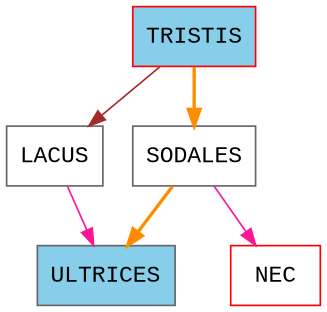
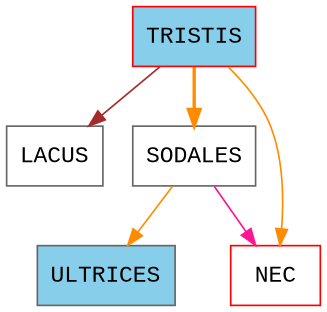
edge "TRISTIS" -> "NEC": added
edge "LACUS" -> "ULTRICES": removed
edge "SODALES" -> "ULTRICES": style bold -> solid
